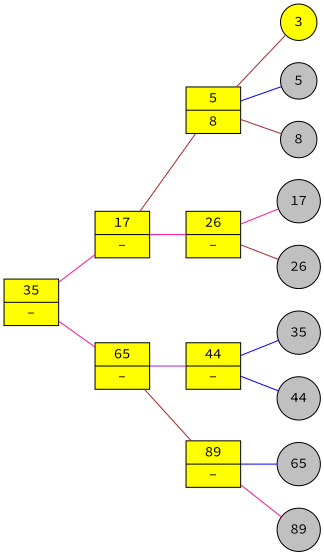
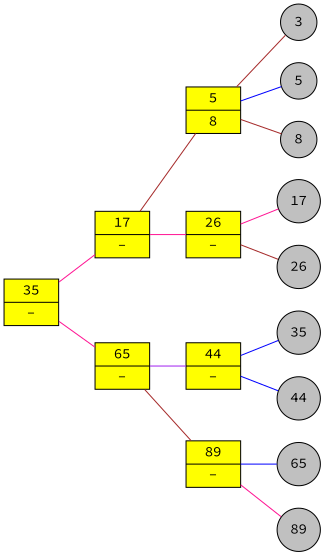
node "3": fillcolor yellow -> gray
